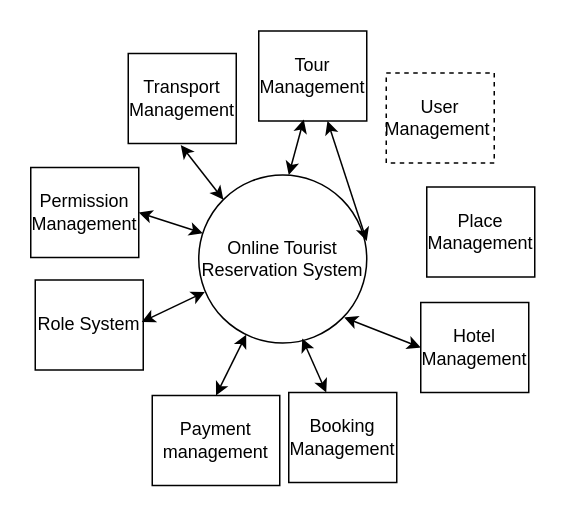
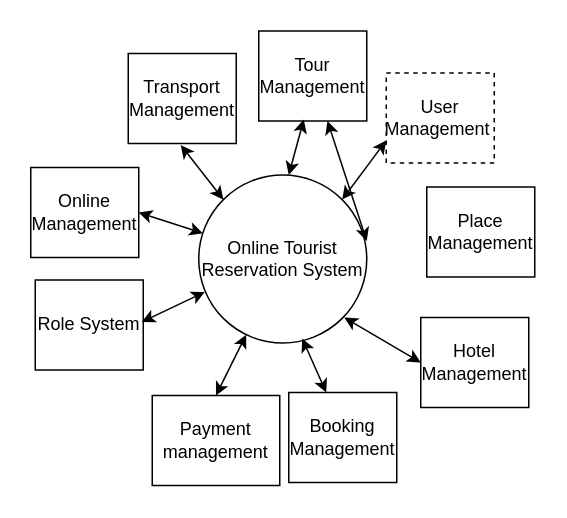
edge "User Management" -- "Online Tourist Reservation System": added
node "Permission Management": label "Permission Management" -> "Online Management"
node "Hotel Management": moved (475, 347) -> (475, 362)
